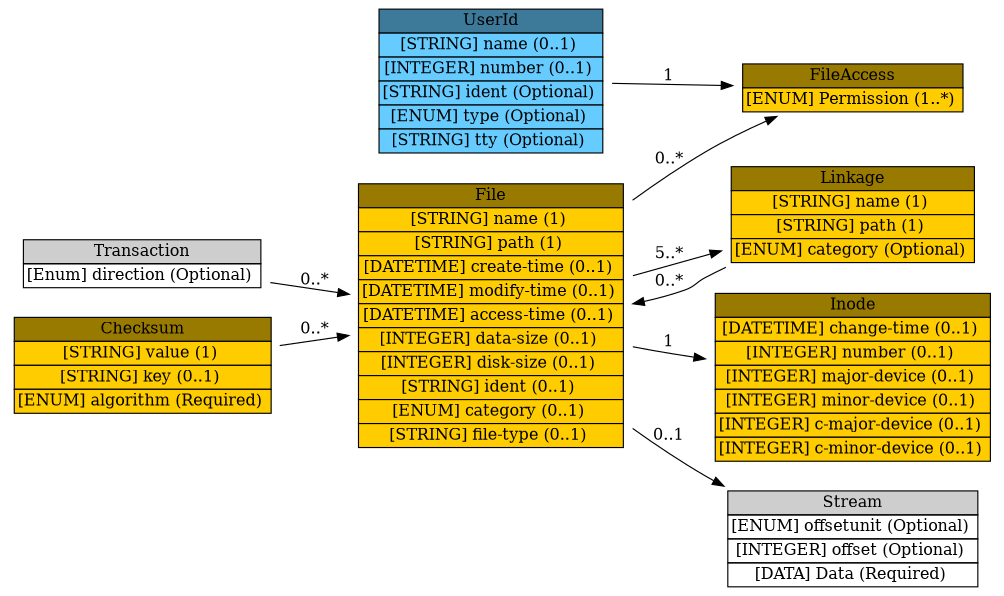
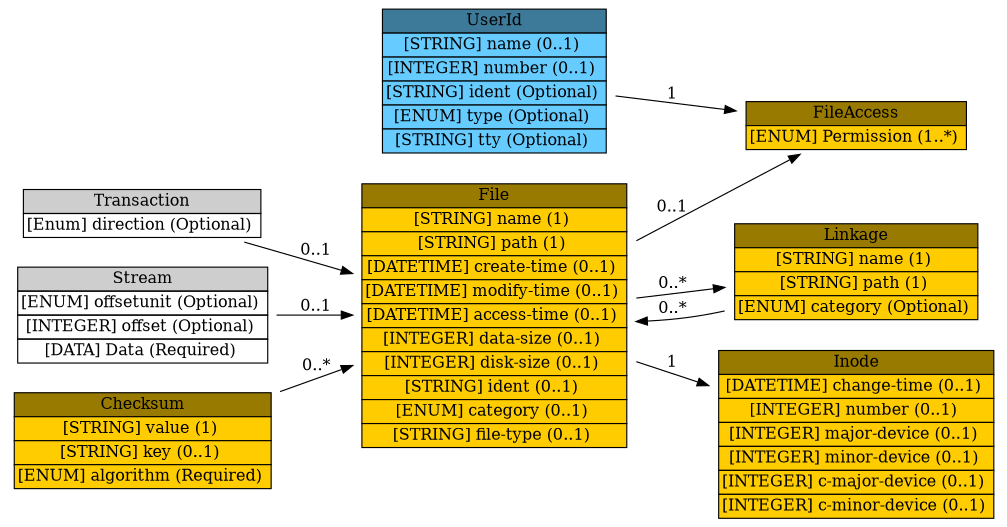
edge "File" -> "FileAccess": label "0..*" -> "0..1"
edge "File" -> "Linkage": label "5..*" -> "0..*"
edge "Transaction" -> "File": label "0..*" -> "0..1"
edge "File" -> "Stream": reversed
